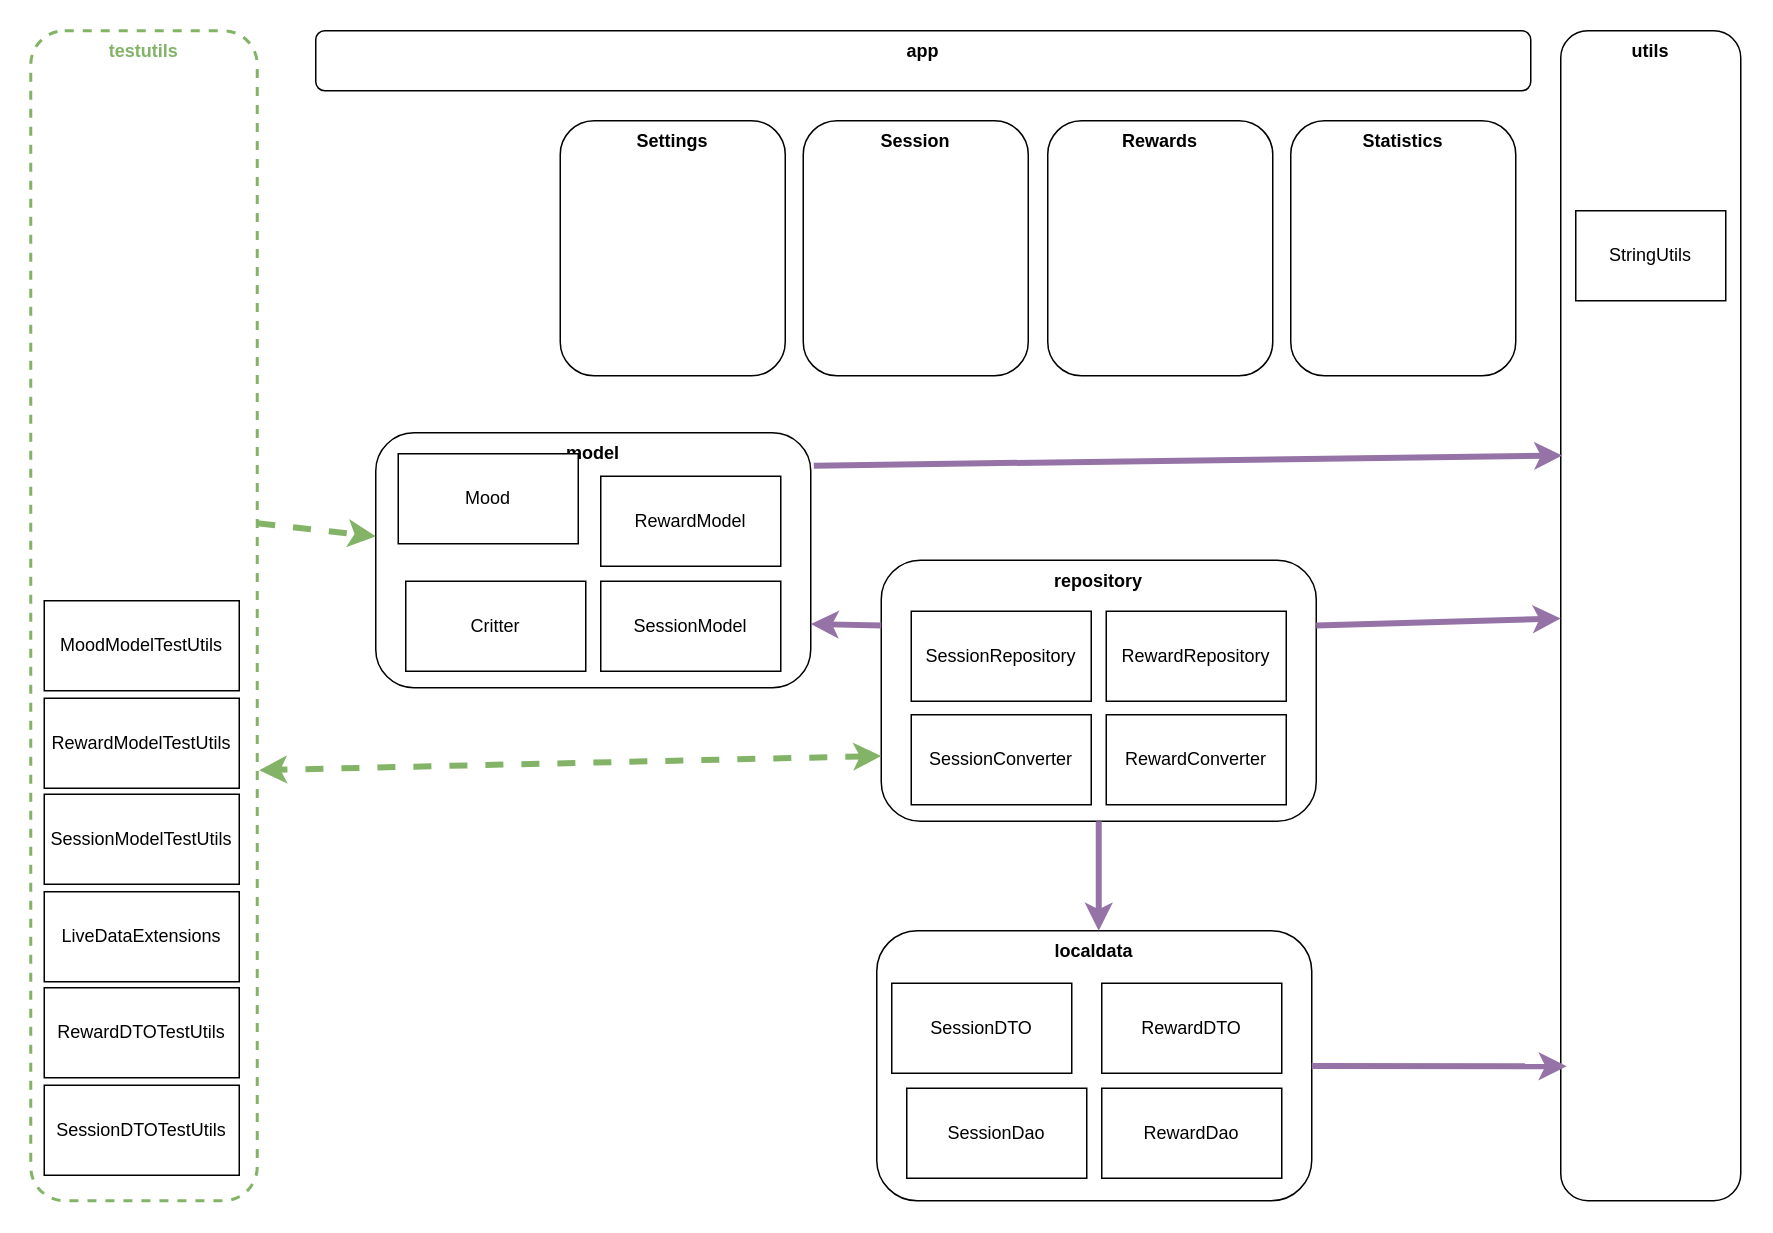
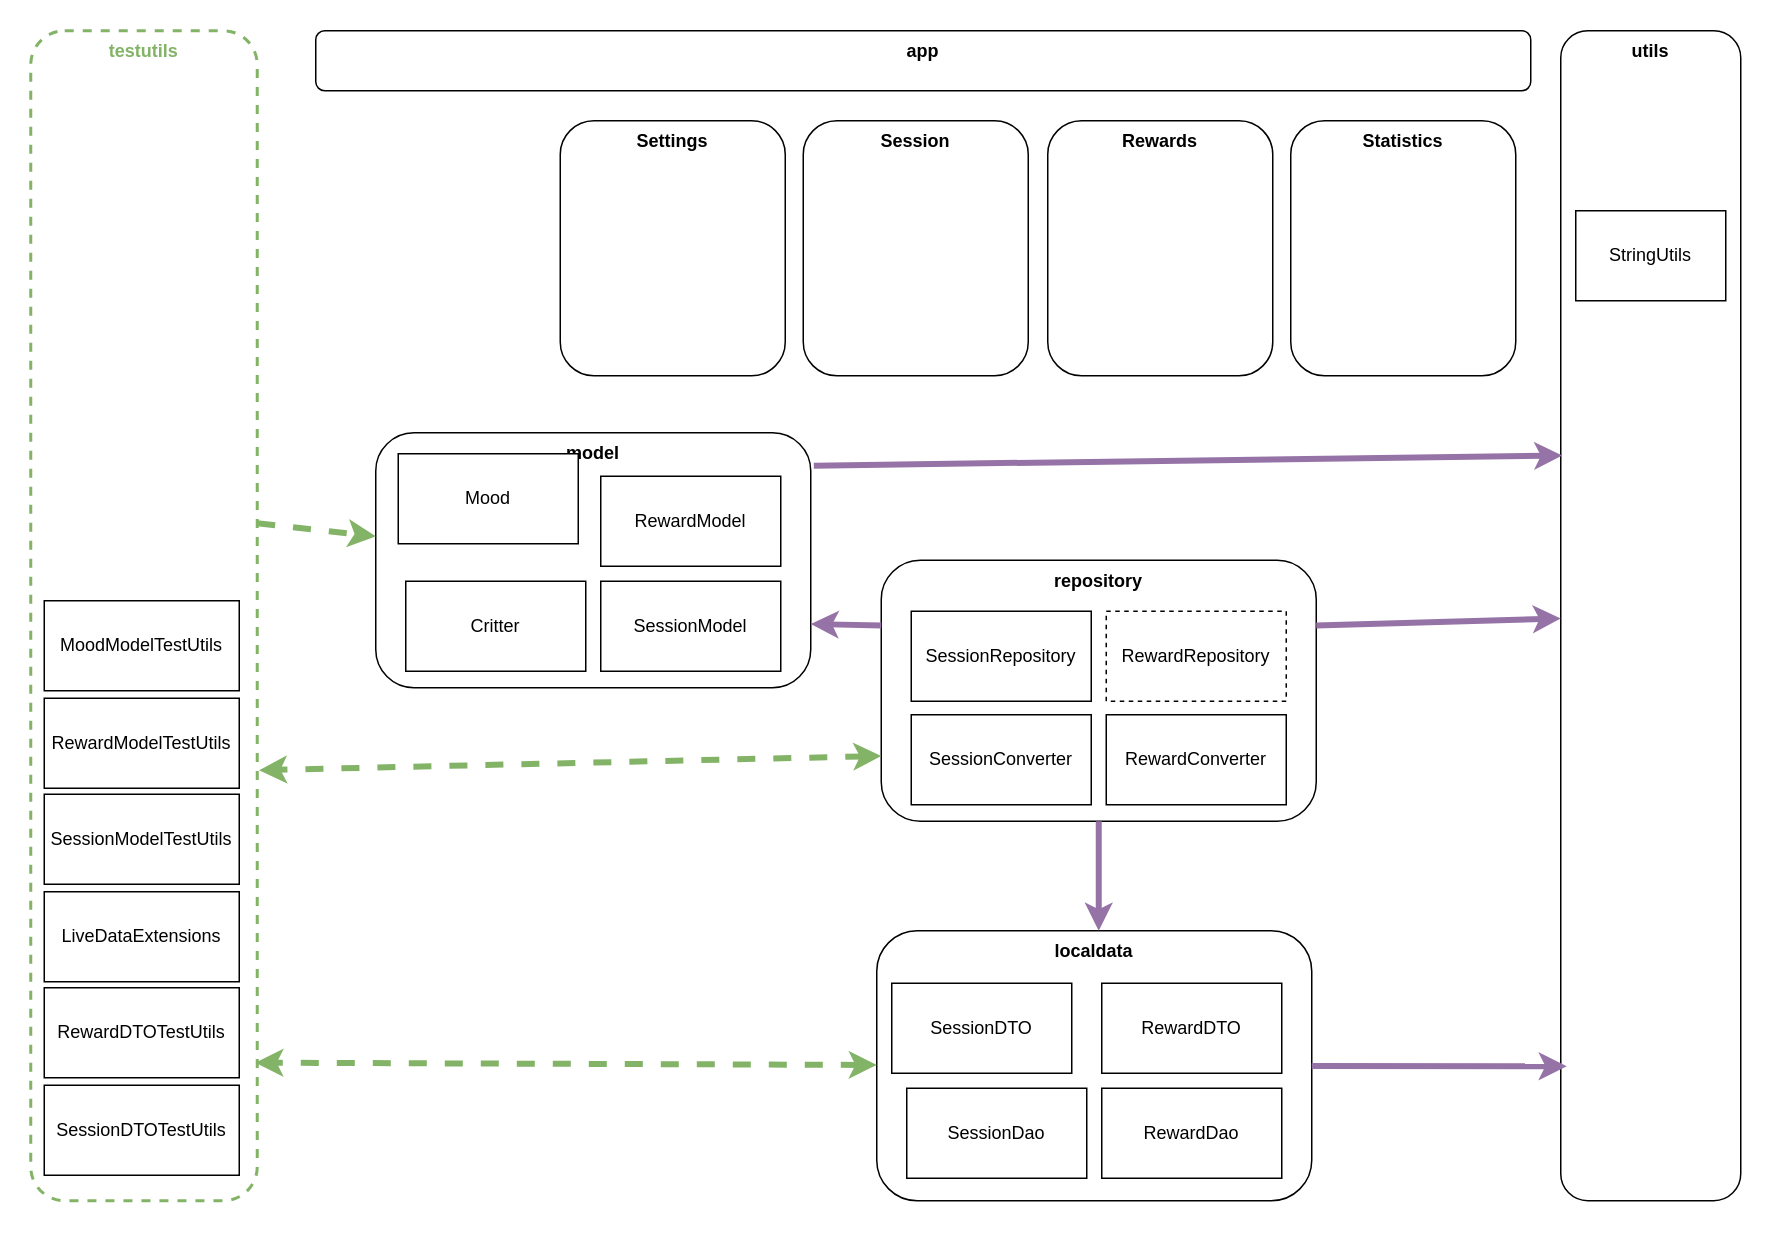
node "RewardRepository": style solid -> dashed
edge "testutils" -- "localdata": added
